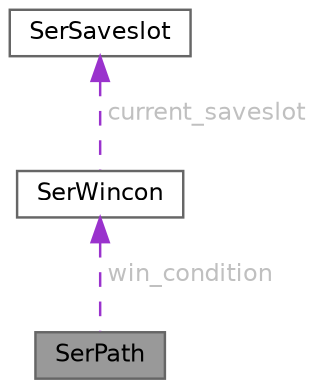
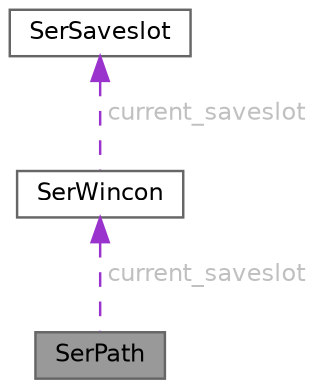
edge "SerPath" -> "SerWincon": label " win_condition" -> " current_saveslot"
